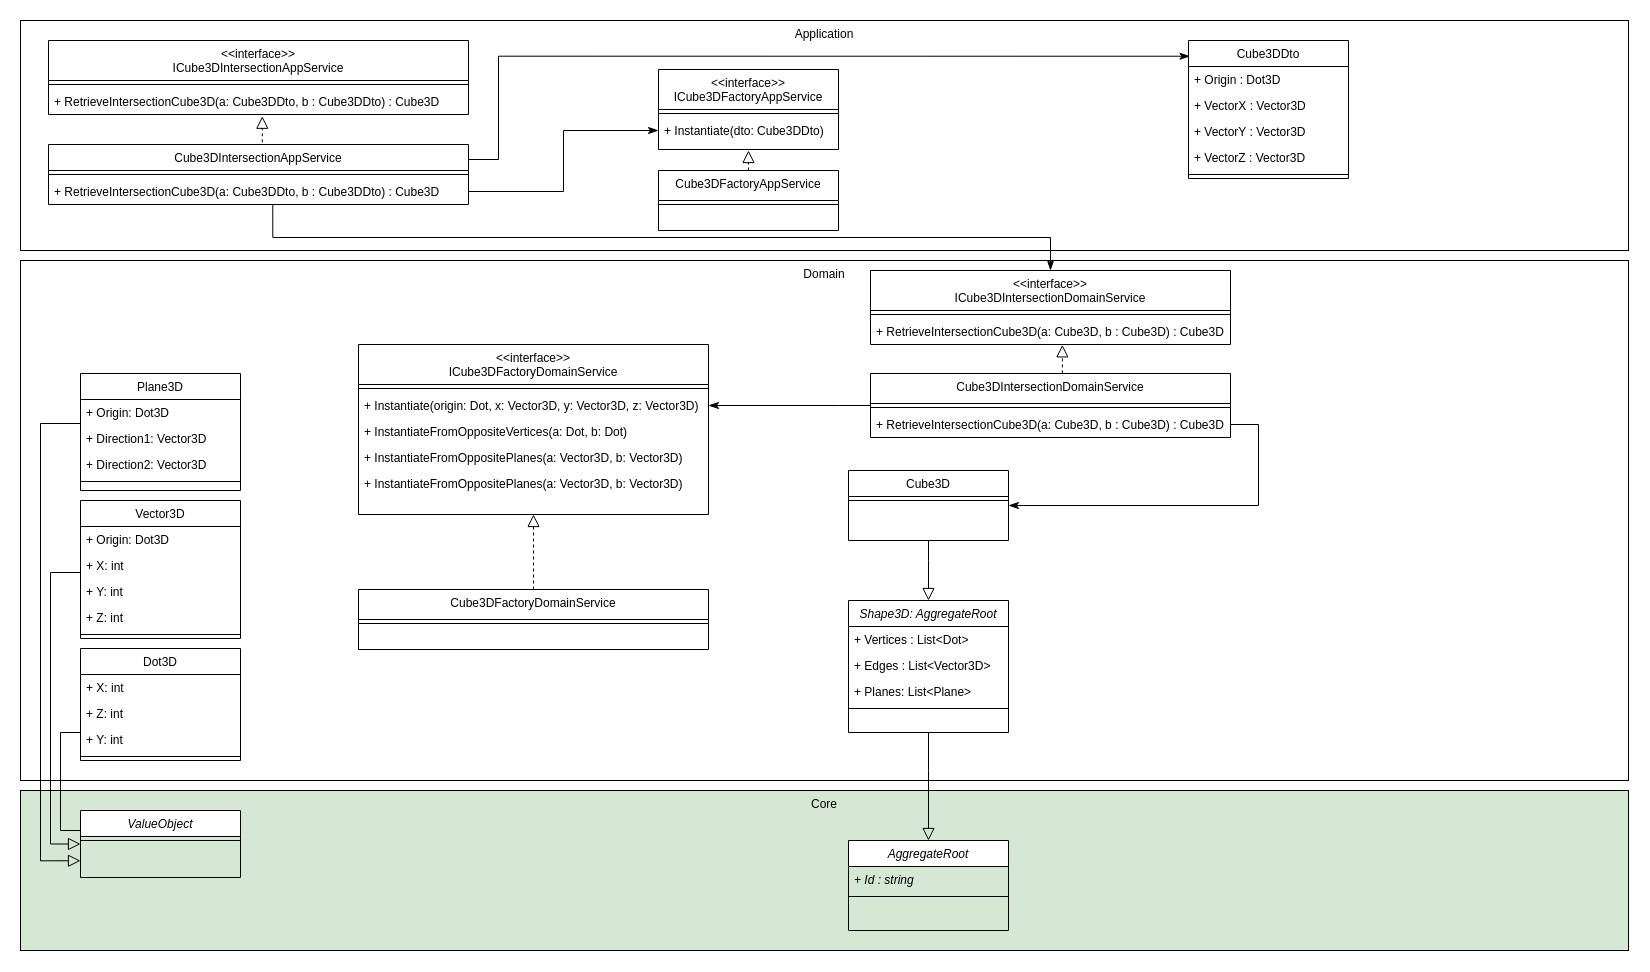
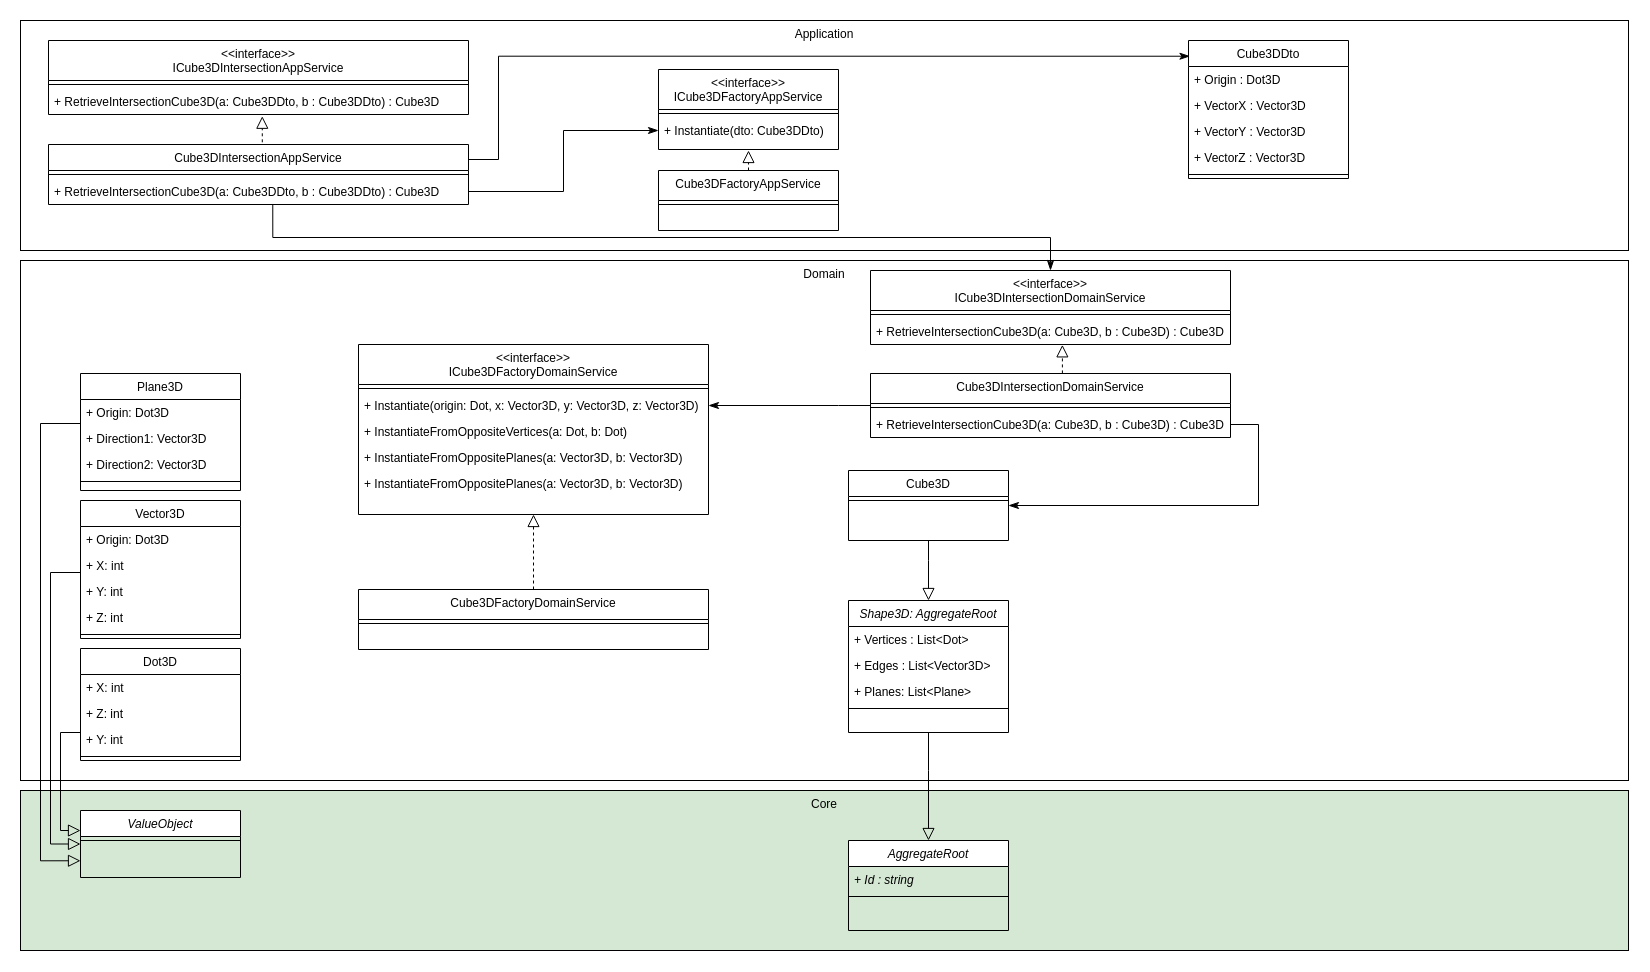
edge "Dot3D" -- "ValueObject": arrowhead none -> block
